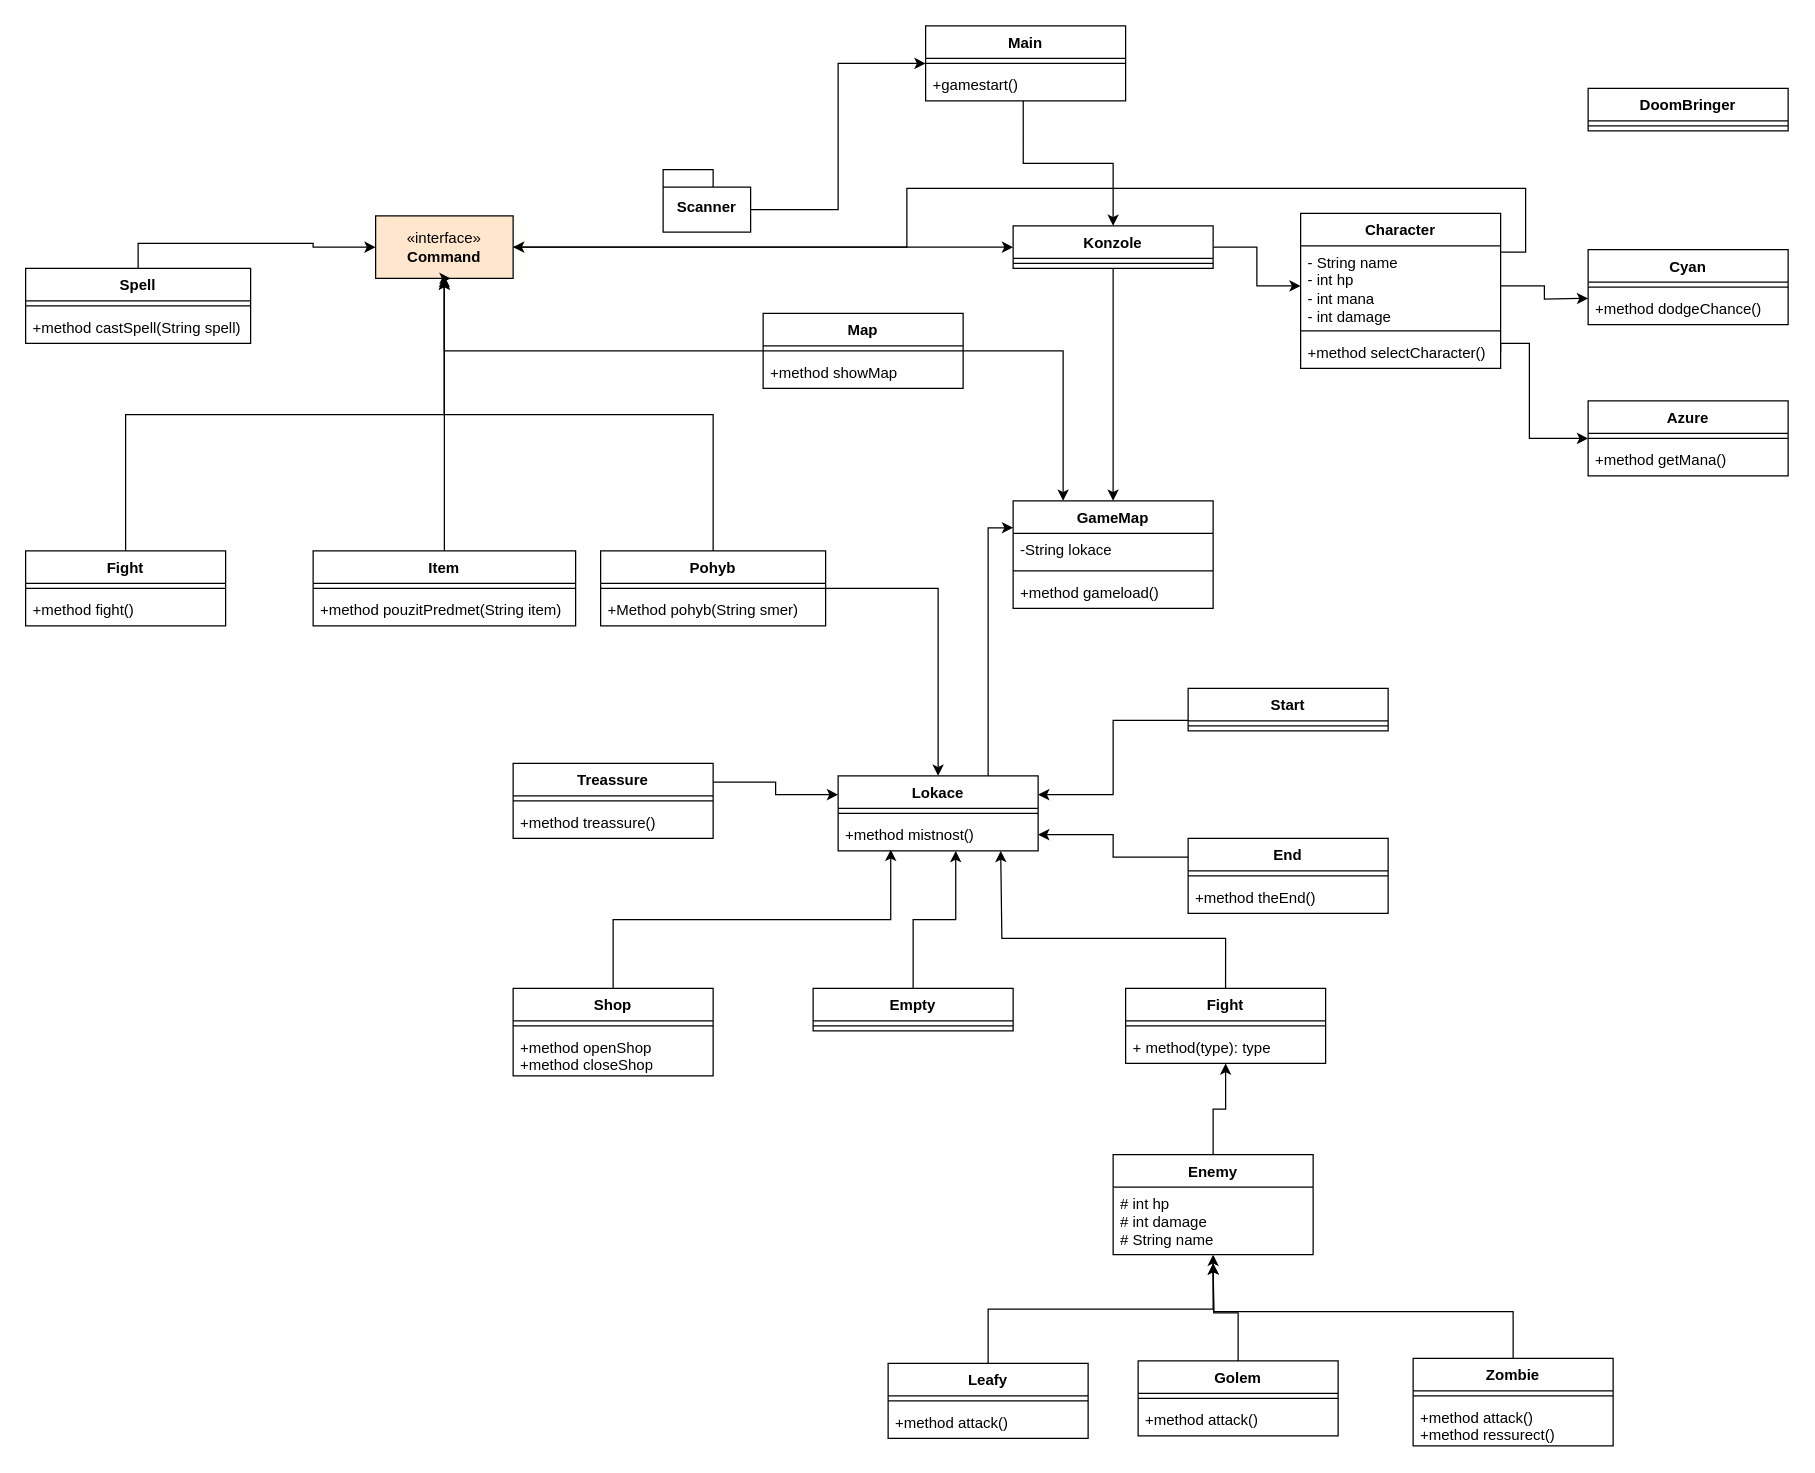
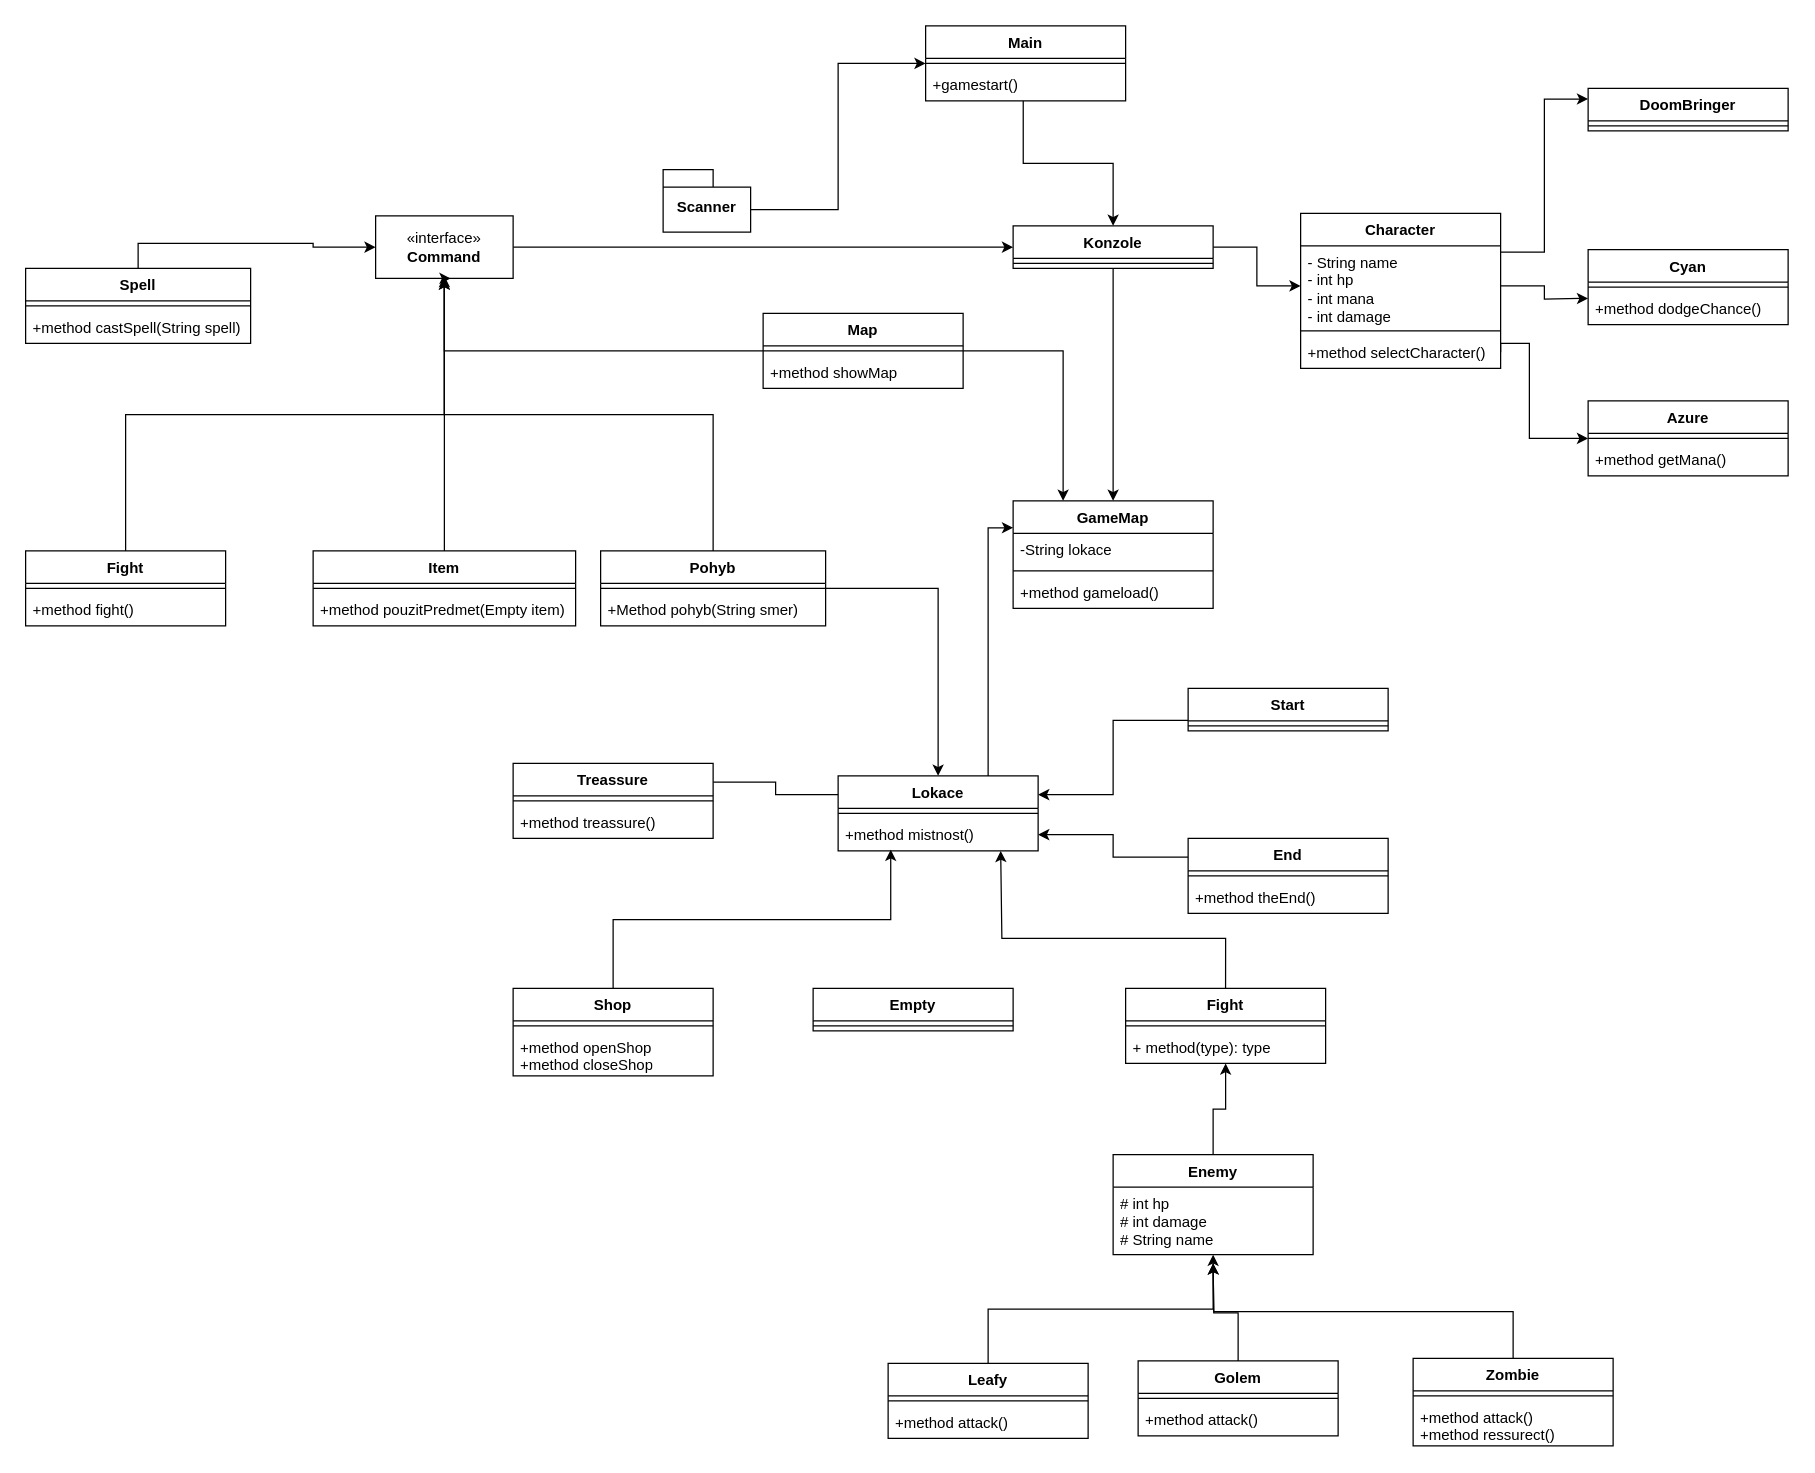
edge "Character" -> "«interface» Command": now "Character" -> "DoomBringer"
node "«interface» Command": fillcolor #ffe6cc -> #ffffff
node "+method pouzitPredmet(String item)": label "+method pouzitPredmet(String item)" -> "+method pouzitPredmet(Empty item)"
edge "Treassure" -> "Lokace": arrowhead classic -> none
edge "Empty" -> "+method mistnost()": removed
